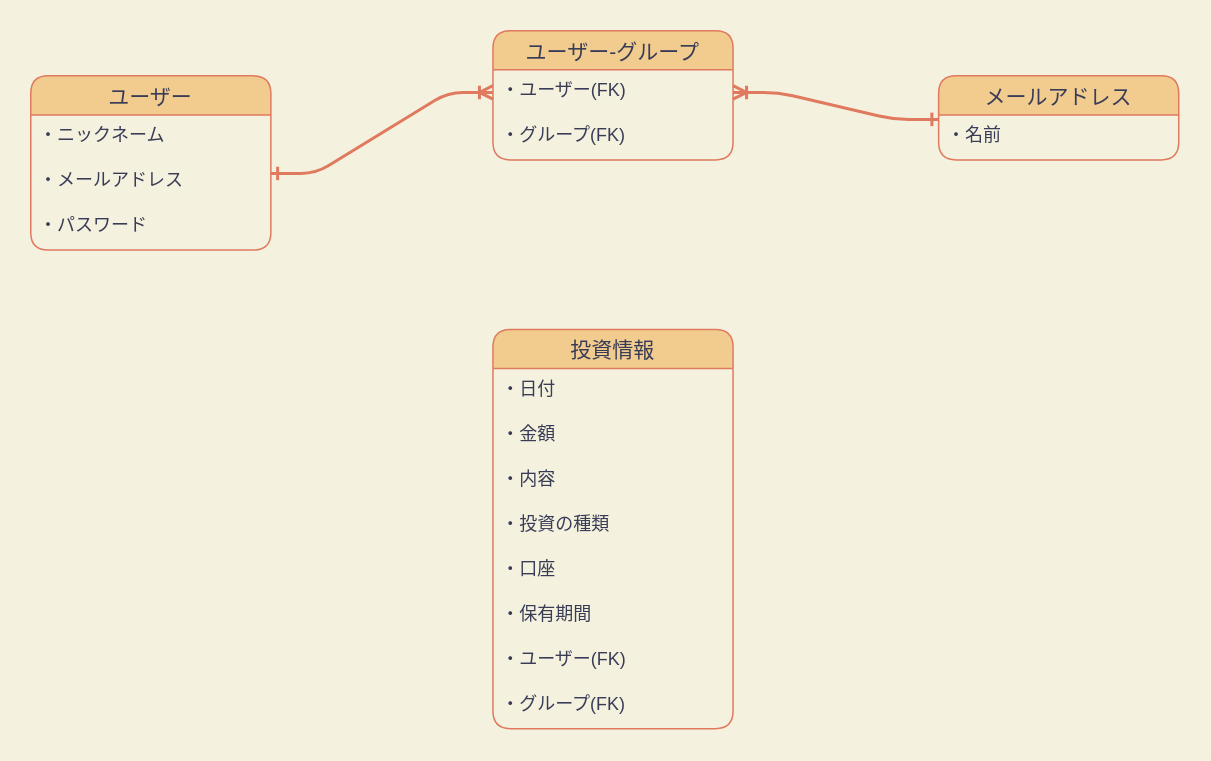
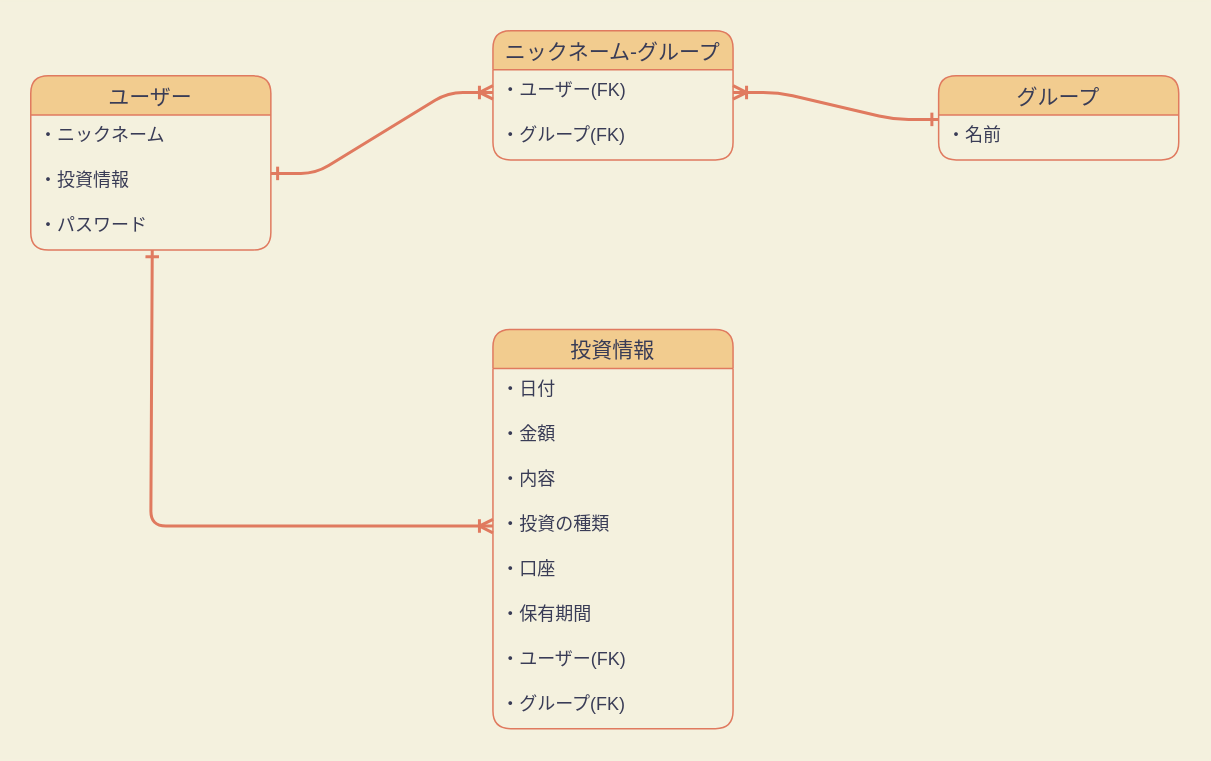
node "ユーザー-グループ": label "ユーザー-グループ" -> "ニックネーム-グループ"
node "メールアドレス": label "メールアドレス" -> "グループ"
node "・メールアドレス": label "・メールアドレス" -> "・投資情報"
edge "・パスワード" -- "・投資の種類": added
